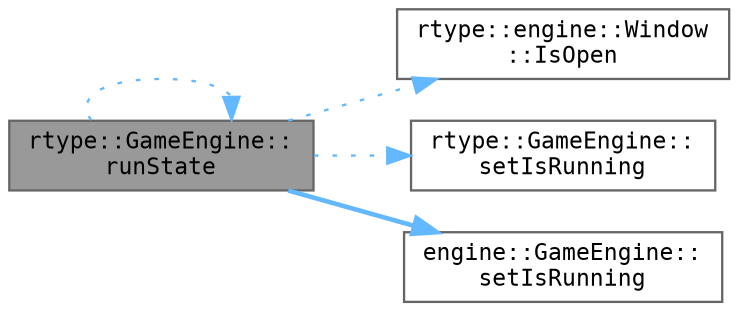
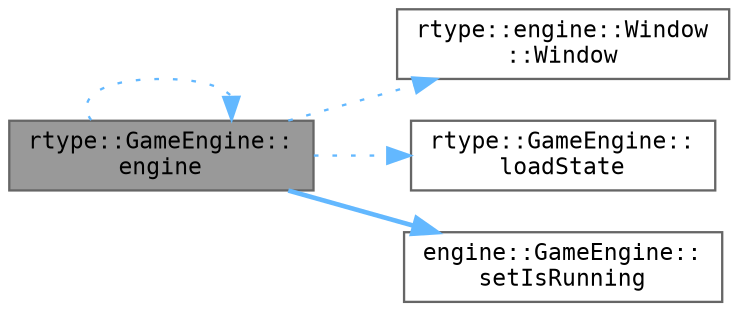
node "rtype::engine::Window ::IsOpen": label "rtype::engine::Window ::IsOpen" -> "rtype::engine::Window ::Window"
node "rtype::GameEngine:: runState": label "rtype::GameEngine:: runState" -> "rtype::GameEngine:: engine"
node "rtype::GameEngine:: setIsRunning": label "rtype::GameEngine:: setIsRunning" -> "rtype::GameEngine:: loadState"
